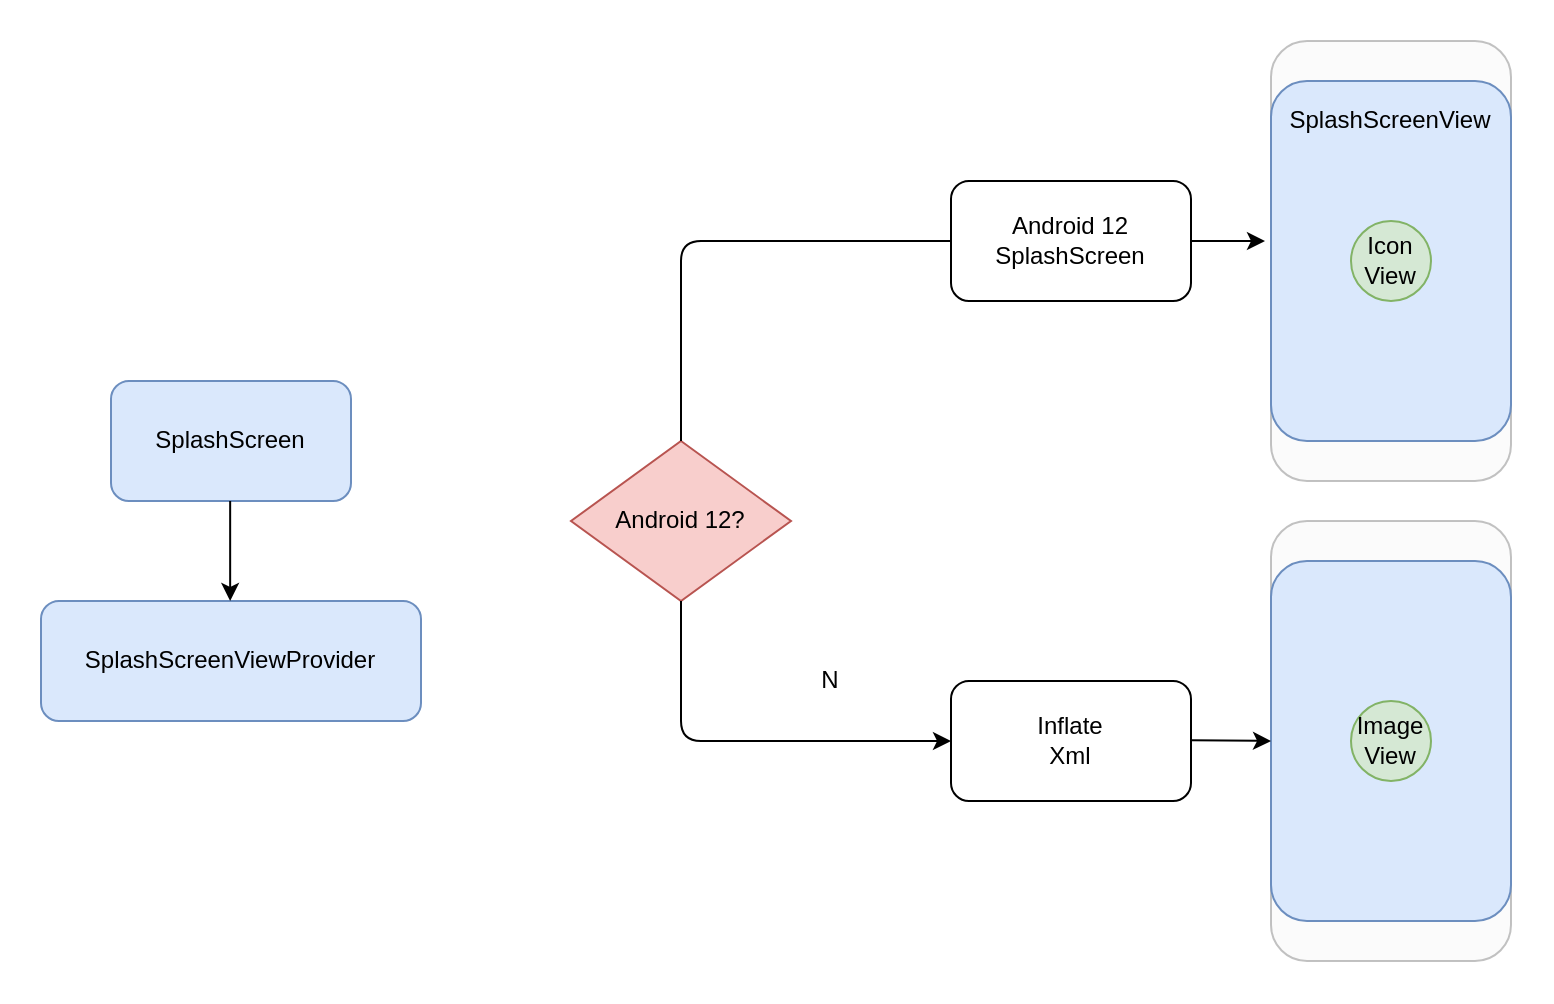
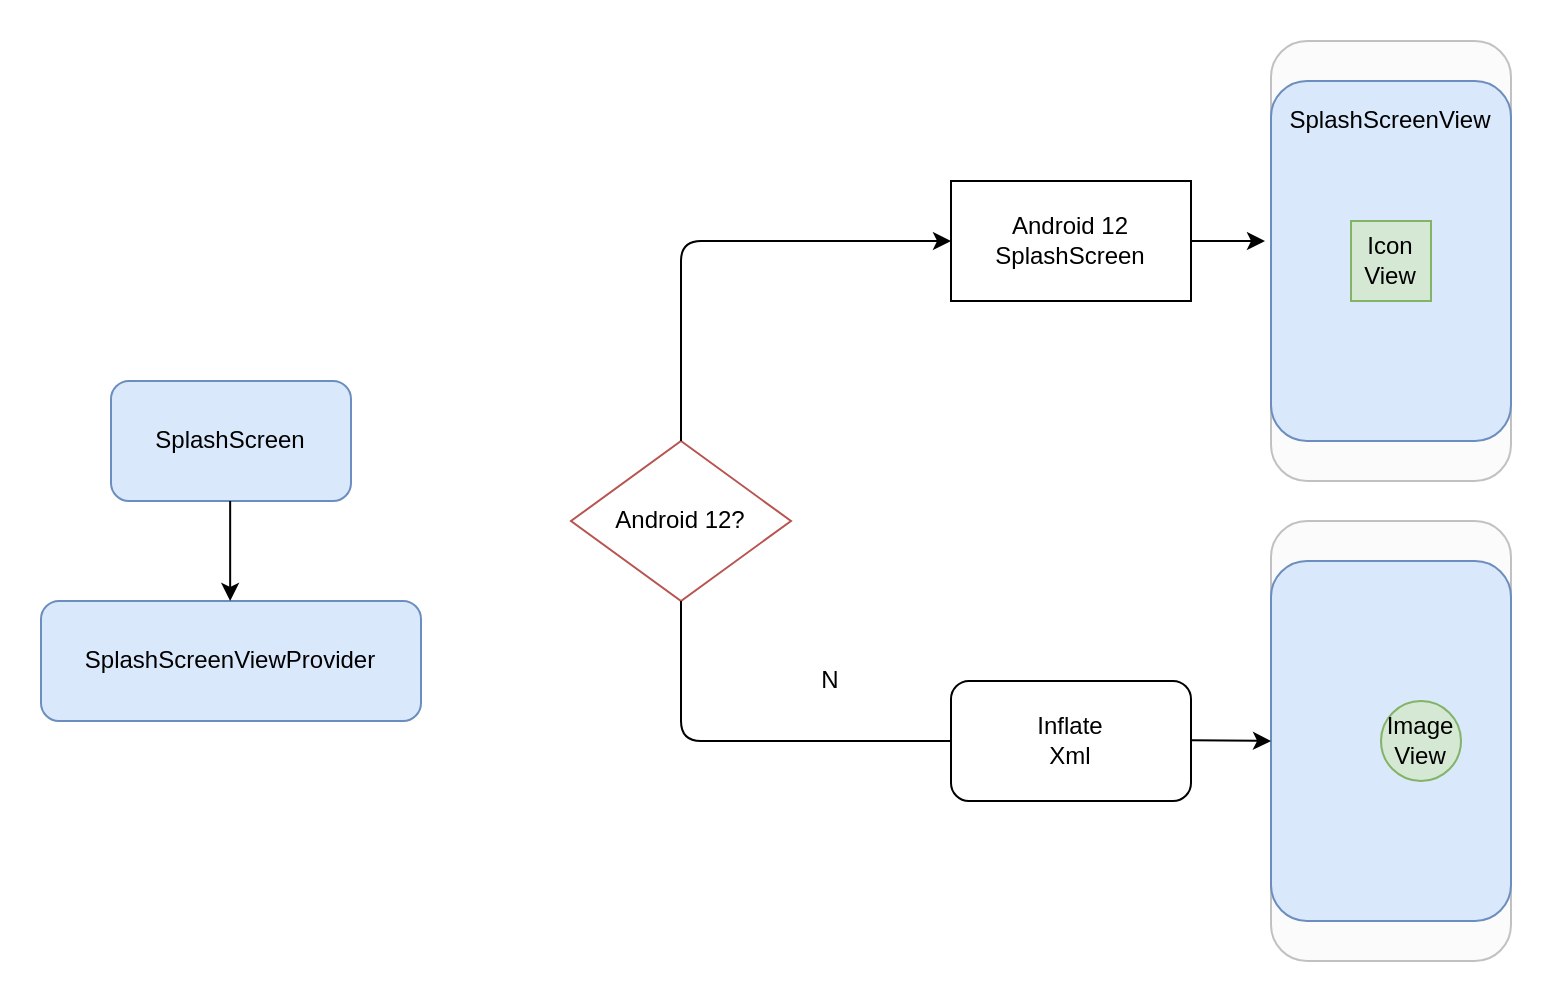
edge "Android 12 SplashScreen" -- "Android 12?": arrowhead none -> classic
node "Android 12 SplashScreen": shape rounded rectangle -> rectangle
node "Icon View": shape ellipse -> rectangle
node "Android 12?": fillcolor #f8cecc -> #ffffff
edge "Android 12?" -> "Inflate Xml": arrowhead classic -> none
node "Image View": moved (1391, 741) -> (1421, 741)
